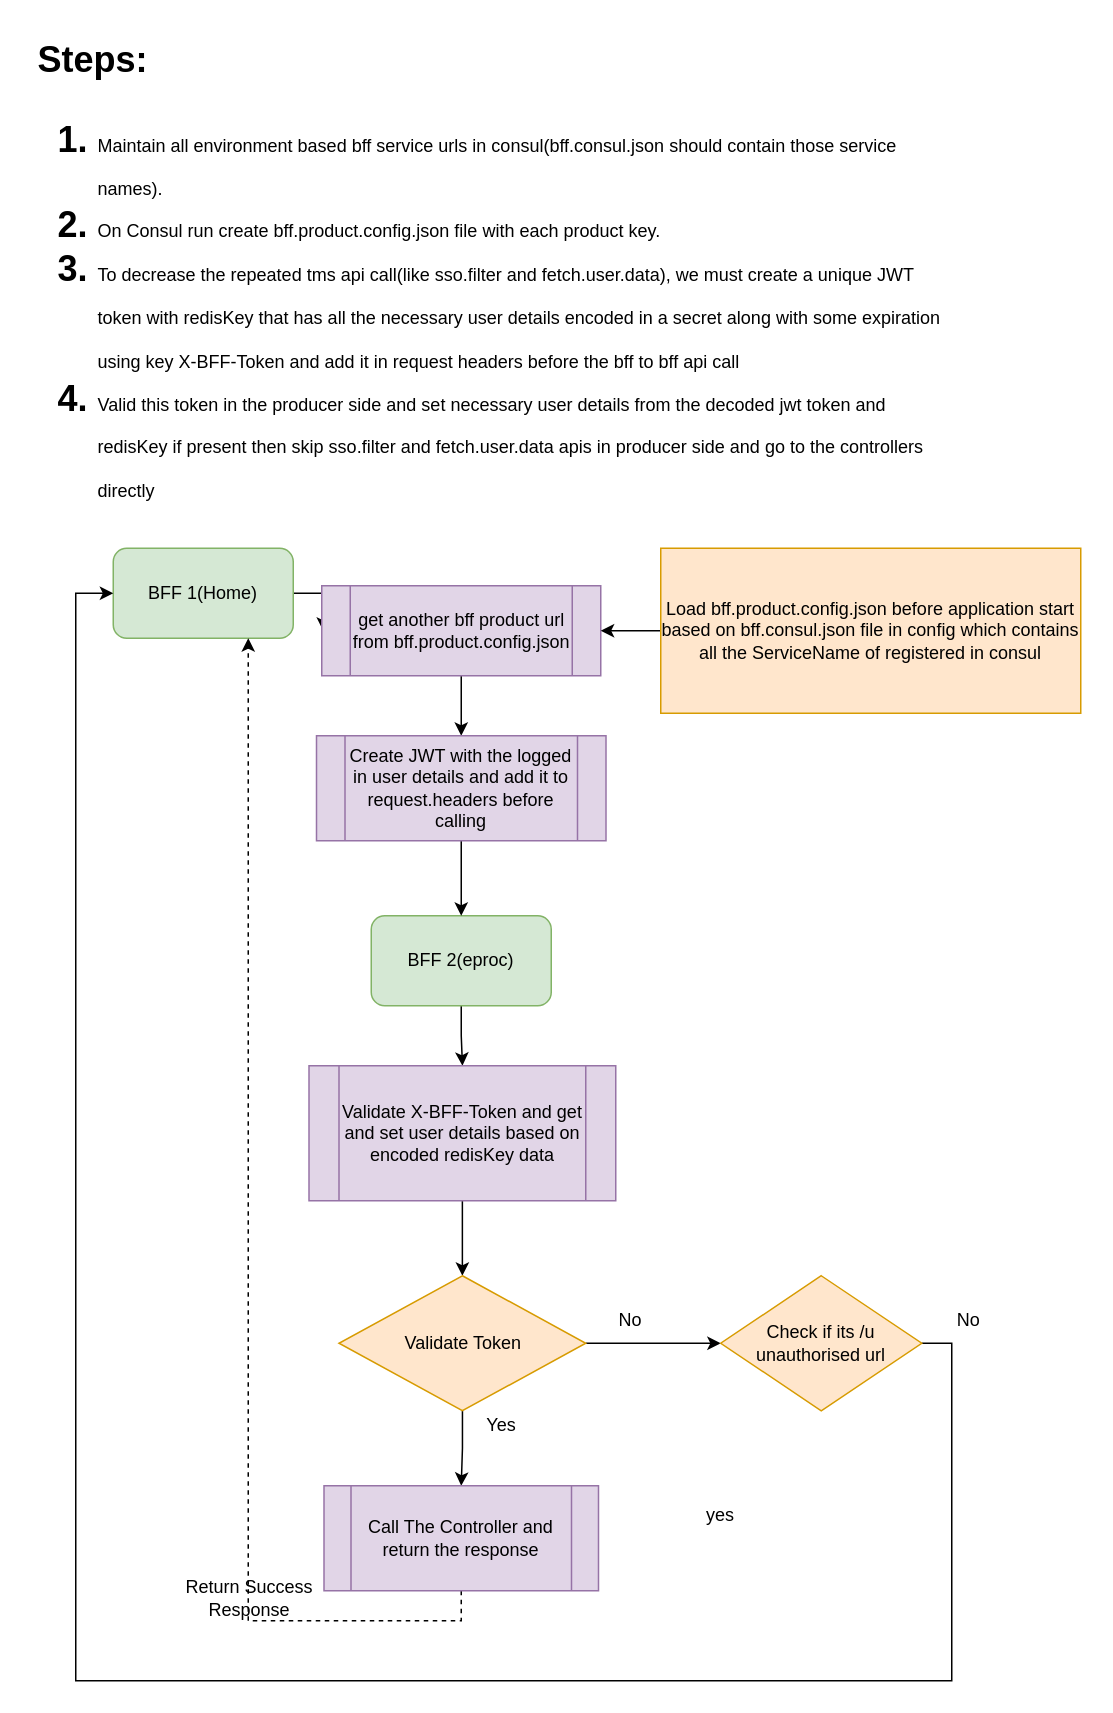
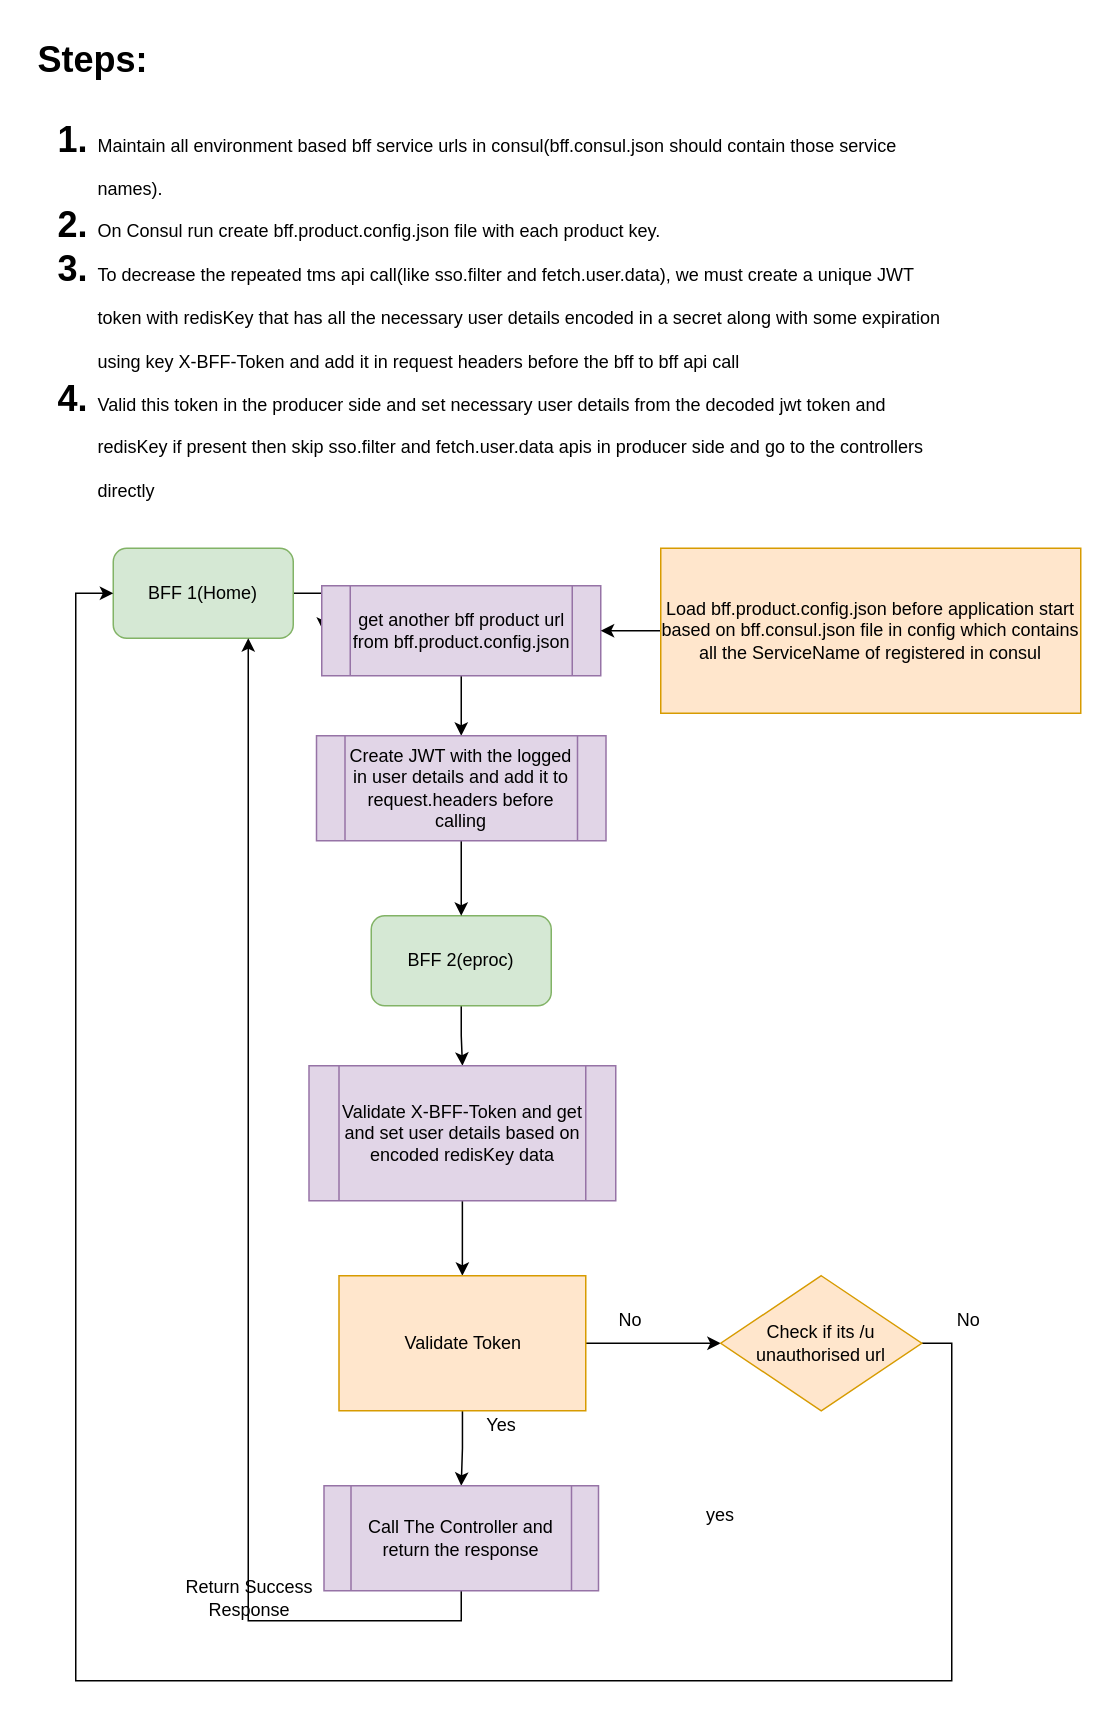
edge "Call The Controller and return the response" -> "BFF 1(Home)": style dashed -> solid
node "Validate Token": shape diamond -> rectangle
